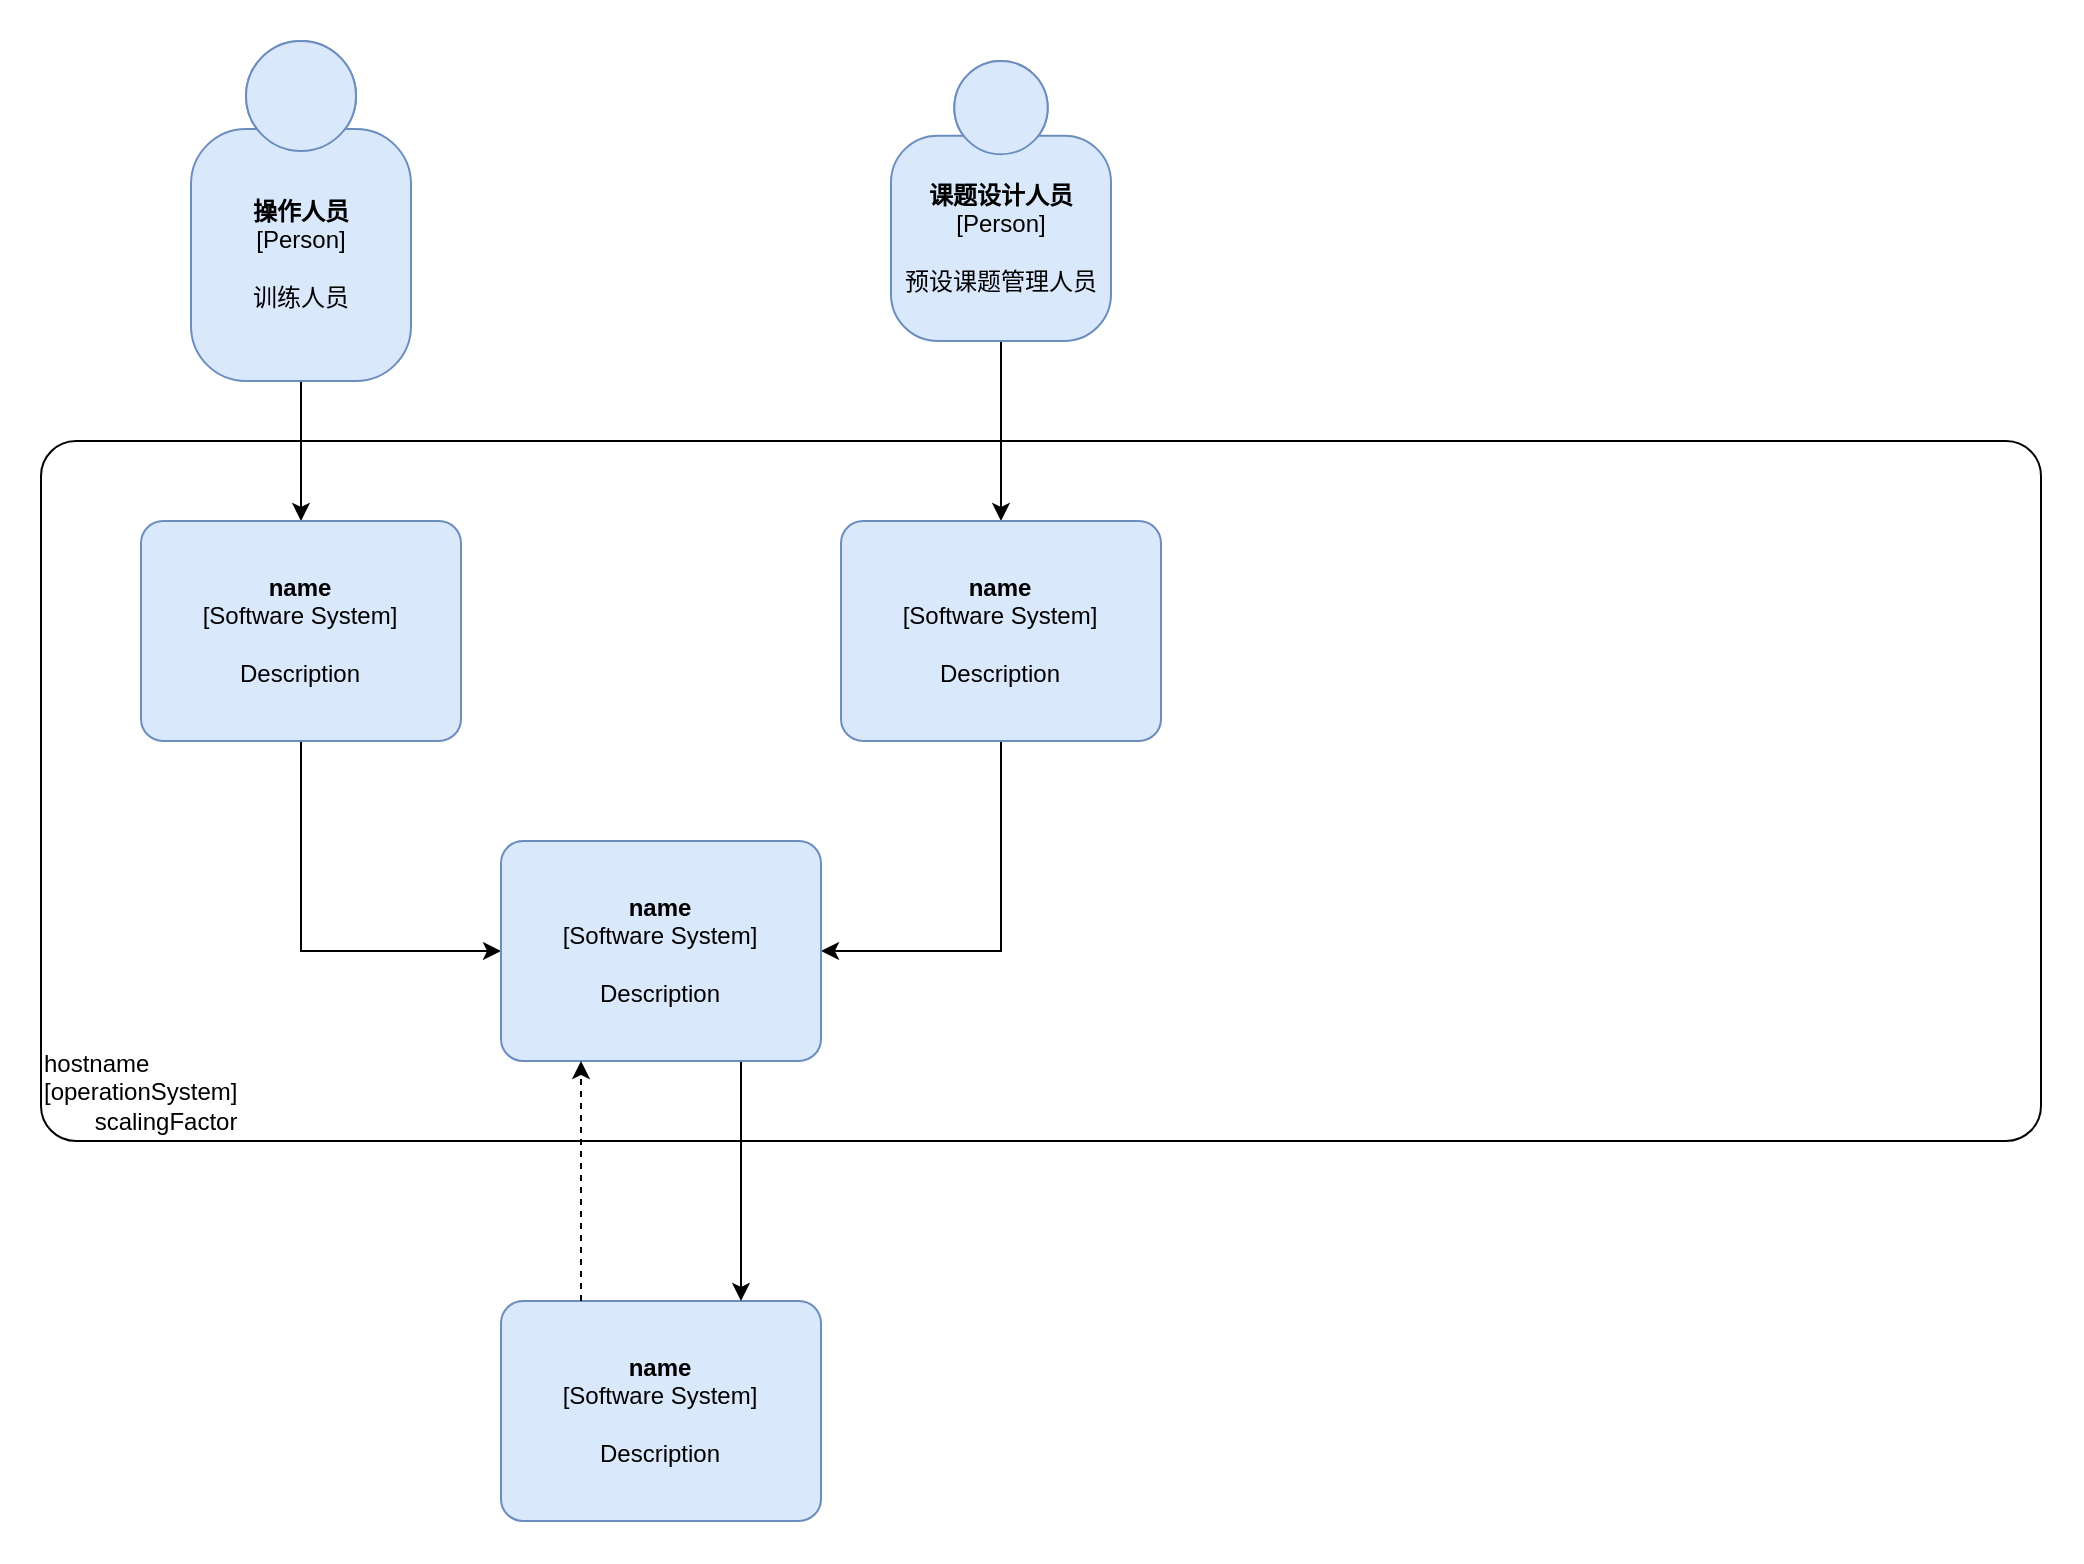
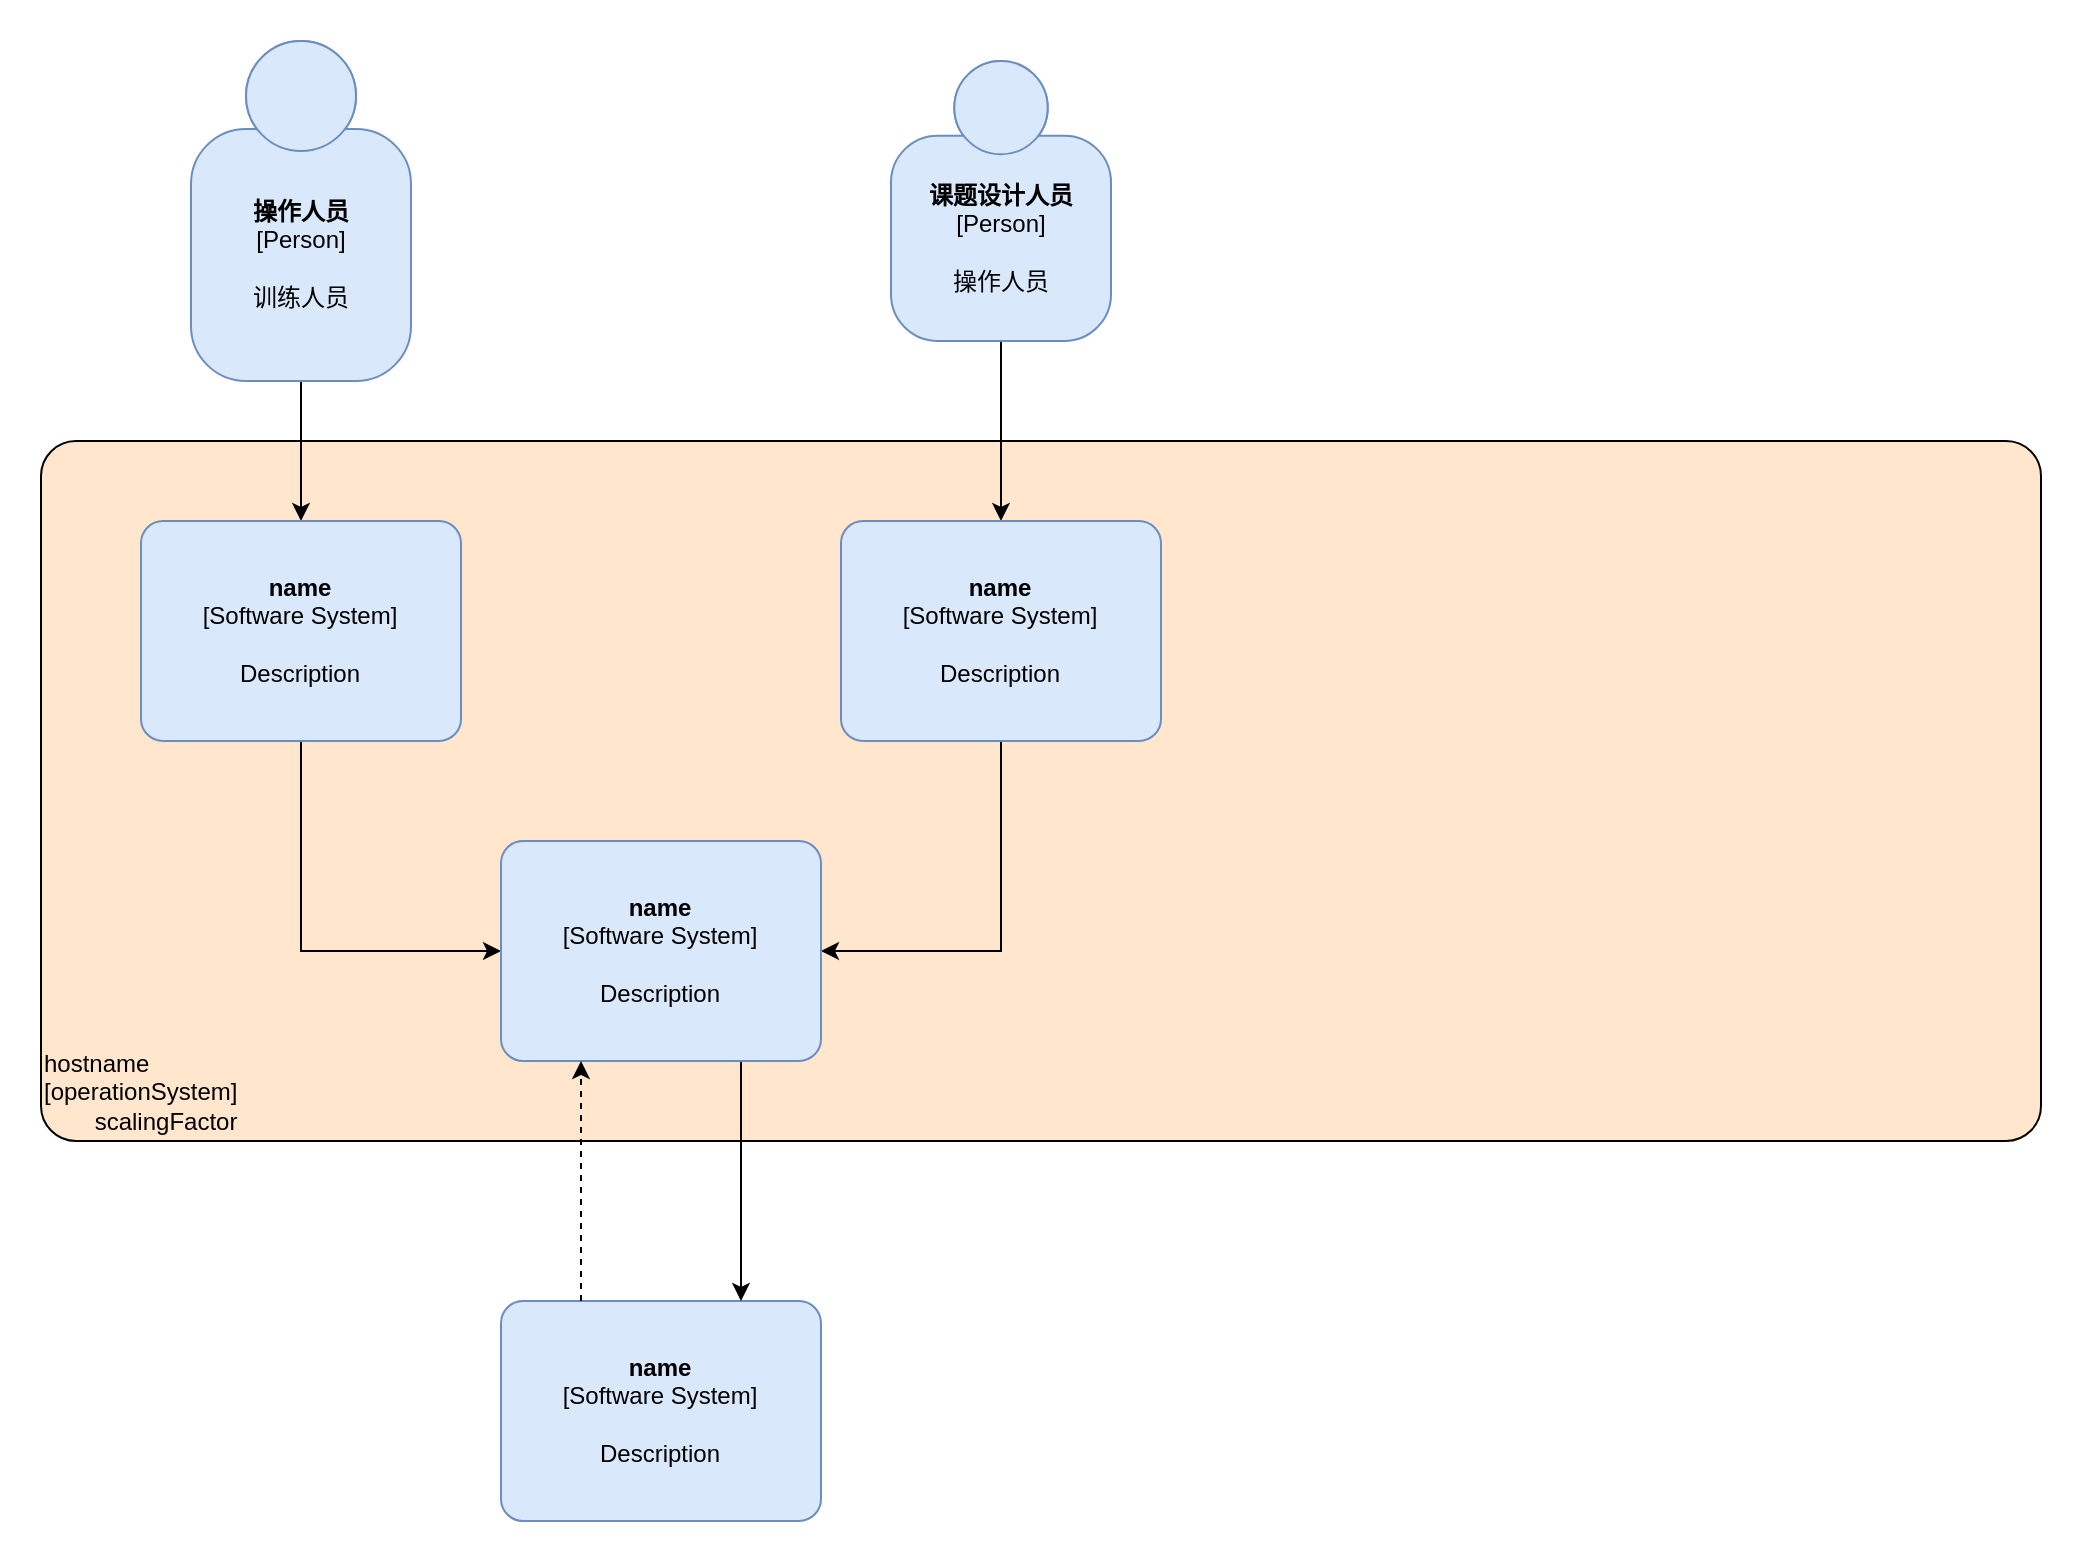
node "课题设计人员 [Person] 预设课题管理人员": label "课题设计人员 [Person] 预设课题管理人员" -> "课题设计人员 [Person] 操作人员"
node "hostname [operationSystem] scalingFactor": fillcolor #ffffff -> #ffe6cc
